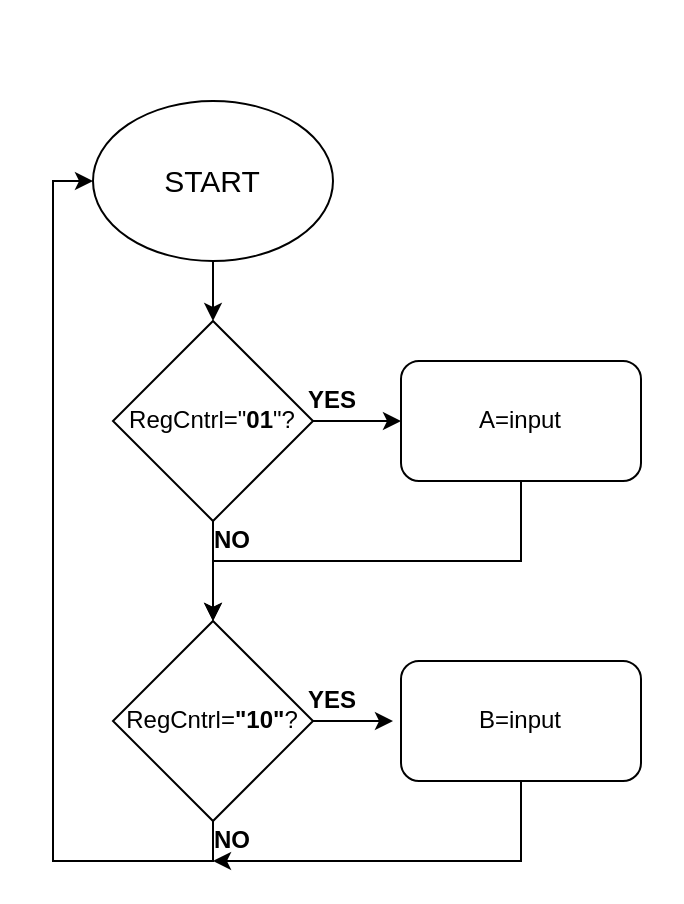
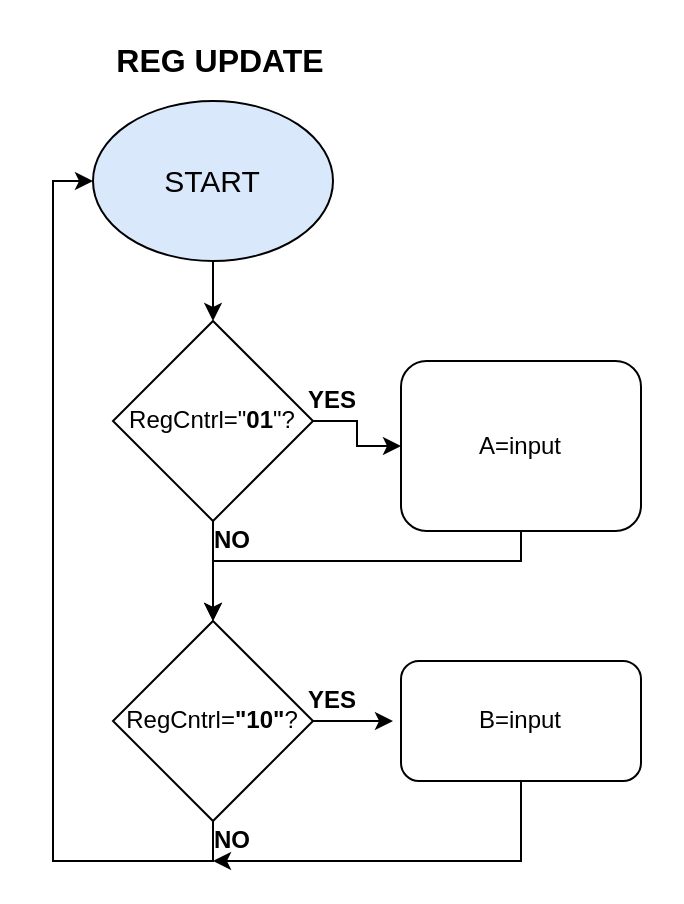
node "REG UPDATE": added
node "START": fillcolor #ffffff -> #dae8fc
node "A=input": size 240x120 -> 240x170
